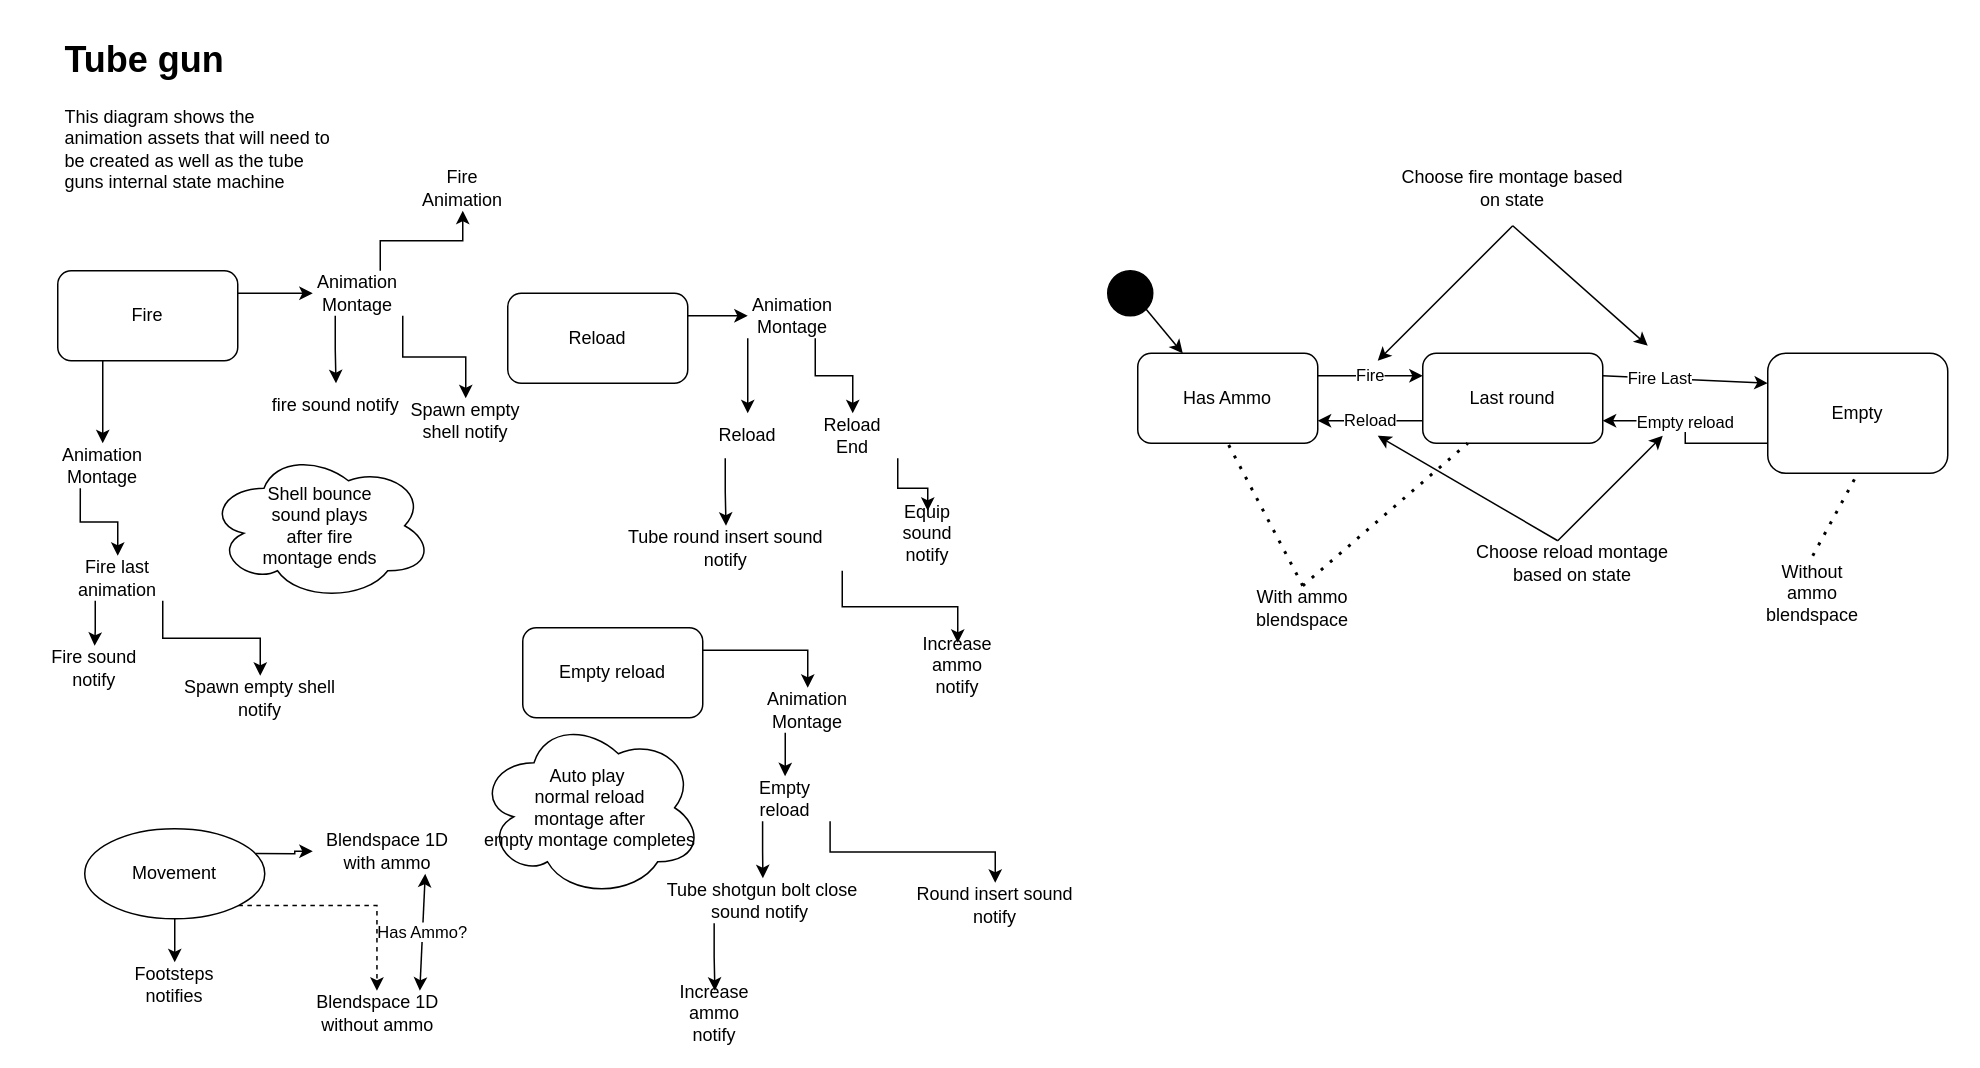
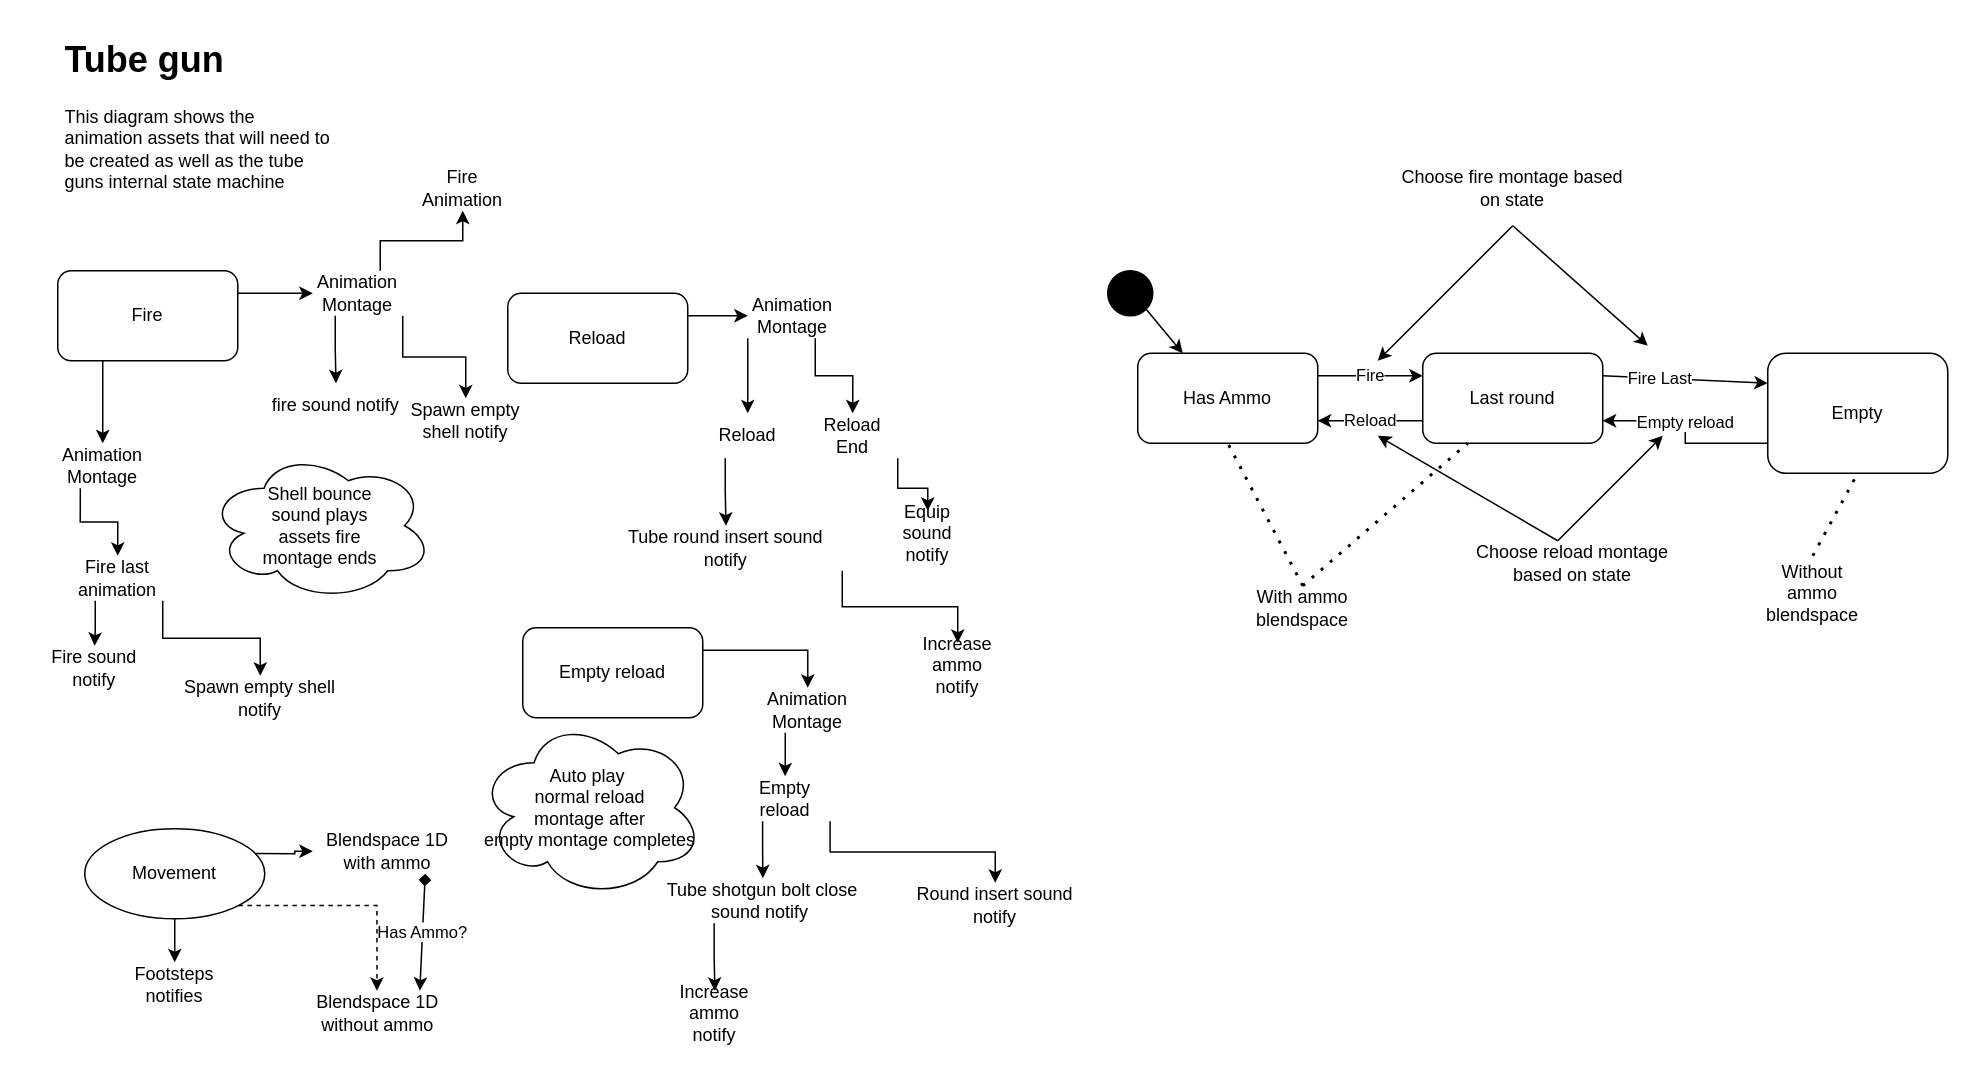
node "Shell bounce sound plays after fire montage ends": label "Shell bounce sound plays after fire montage ends" -> "Shell bounce sound plays assets fire montage ends"
edge "Blendspace 1D with ammo" -- "Blendspace 1D without ammo": arrowhead classic -> diamond
